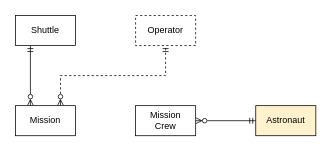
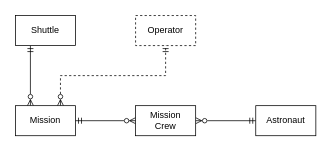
edge "Mission" -- "Mission Crew": added
node "Astronaut": fillcolor #fff2cc -> #ffffff
